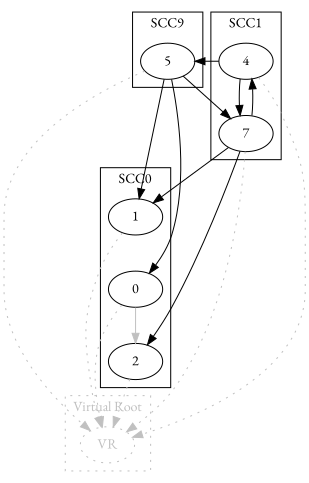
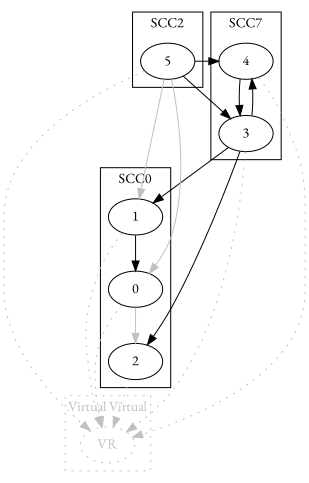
cluster "SCC9": label "SCC9" -> "SCC2"
cluster "SCC1": label "SCC1" -> "SCC7"
edge "4" -> "5": reversed
edge "5" -> "1": color black -> gray
node "7": label "7" -> "3"
edge "5" -> "0": color black -> gray
edge "1" -> "0": added
cluster "Virtual Root": label "Virtual Root" -> "Virtual Virtual"
